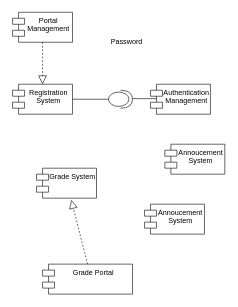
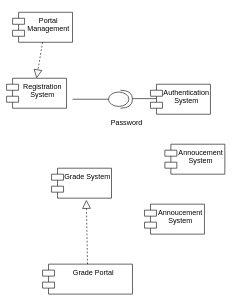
node "Password": moved (126, 42) -> (126, 123)
node "Registration System": moved (42, 99) -> (36, 93)
node "Authentication Management": label "Authentication Management" -> "Authentication System"
node "Grade System": moved (66, 183) -> (81, 183)
